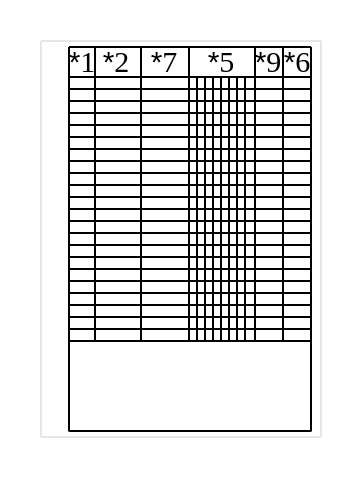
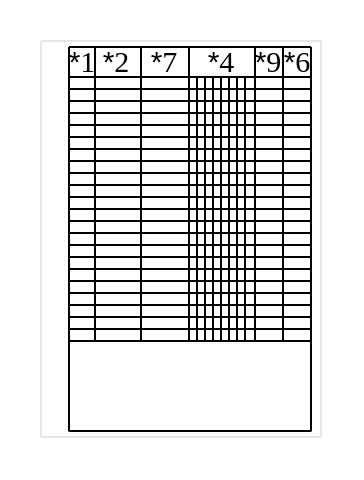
node "*5": label "*5" -> "*4"
